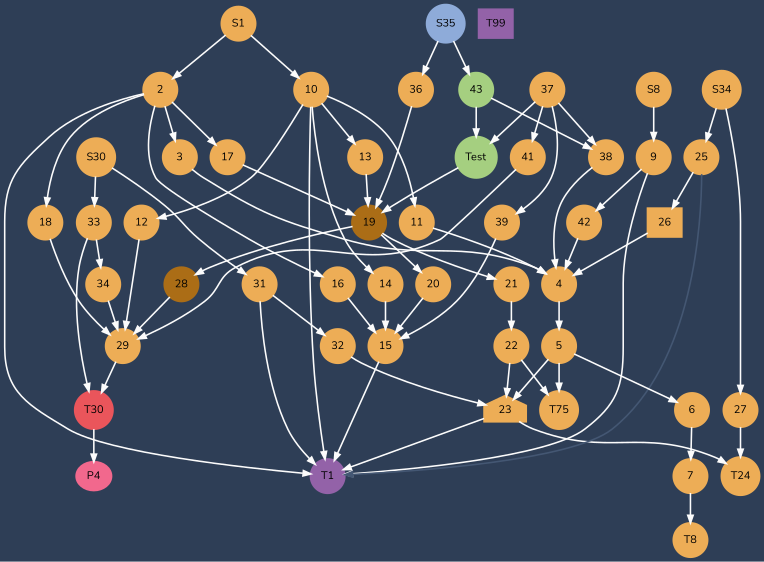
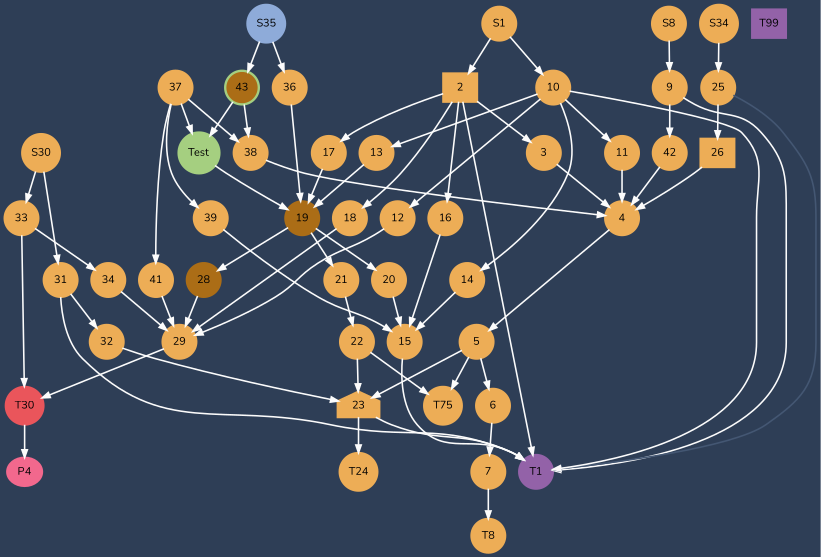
node "2": shape circle -> box
node "43": fillcolor #a5cf80 -> #ab6d16
node "27": removed
